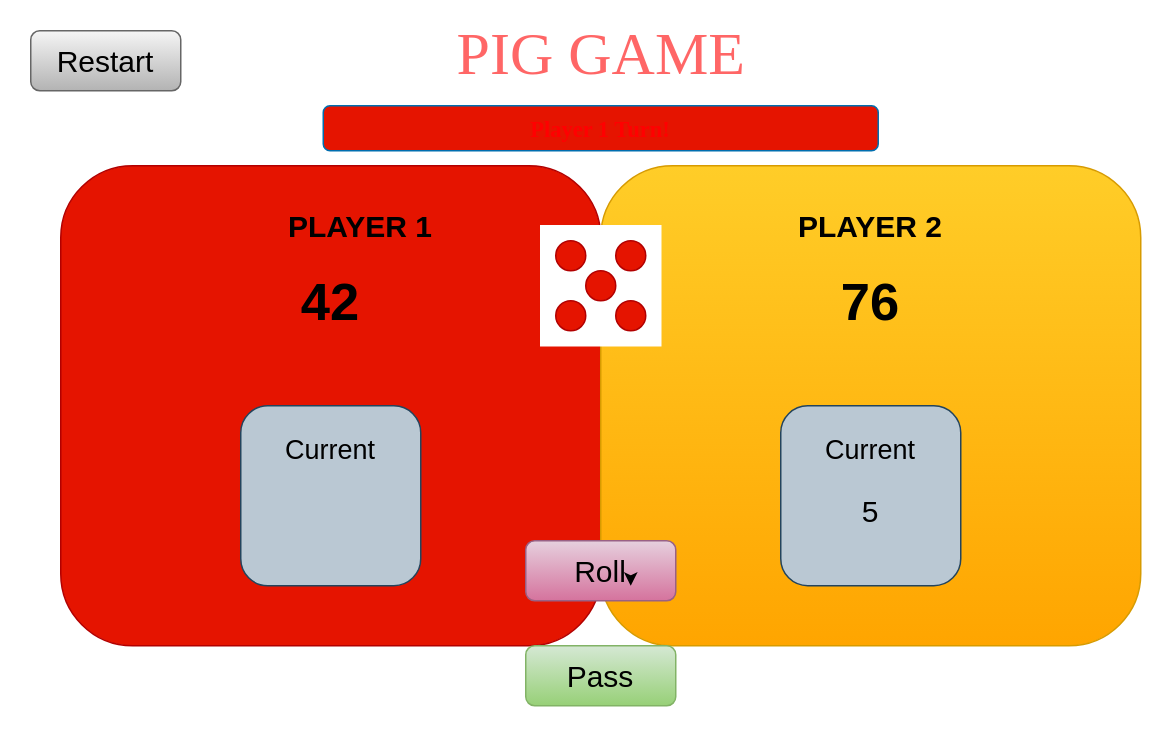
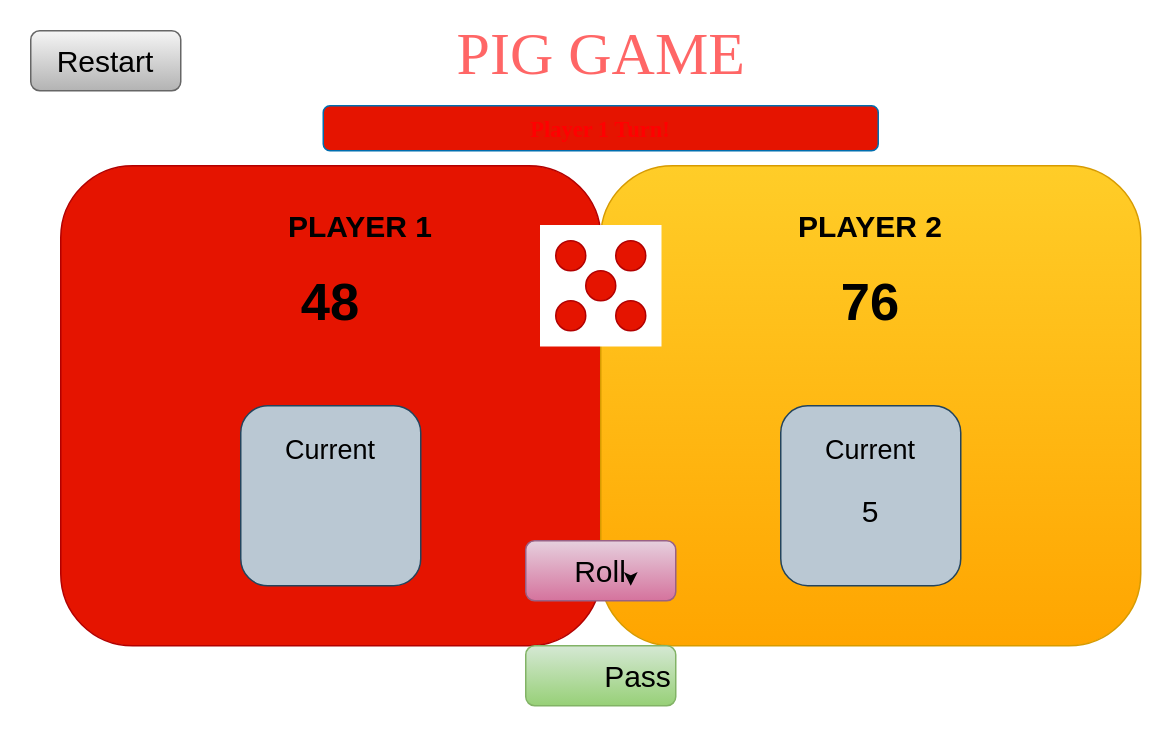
node "42": label "42" -> "48"
node "Pass": moved (601, 676) -> (638, 676)
